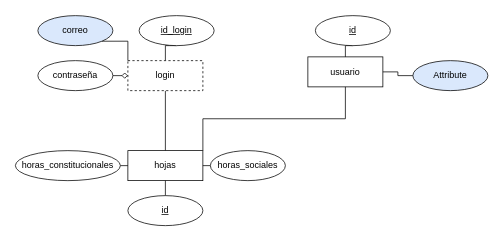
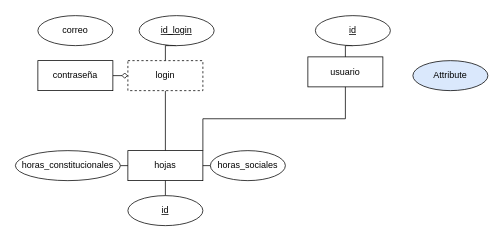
node "correo": fillcolor #dae8fc -> #ffffff
edge "correo" -- "login": removed
edge "usuario" -- "Attribute": removed
node "contraseña": shape ellipse -> rectangle
